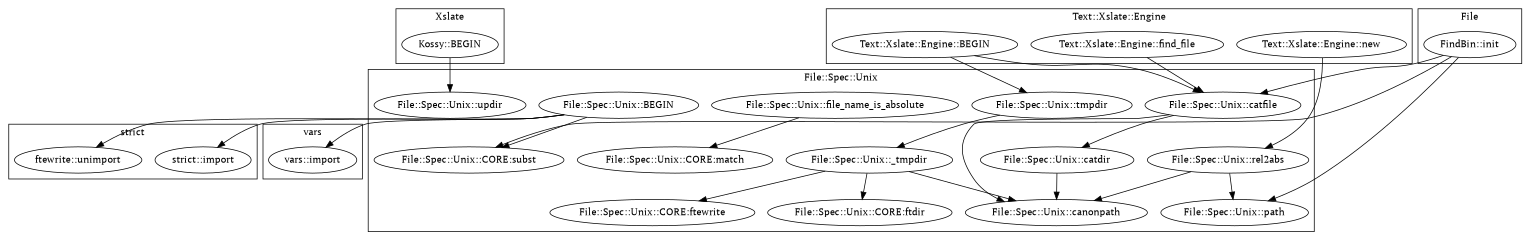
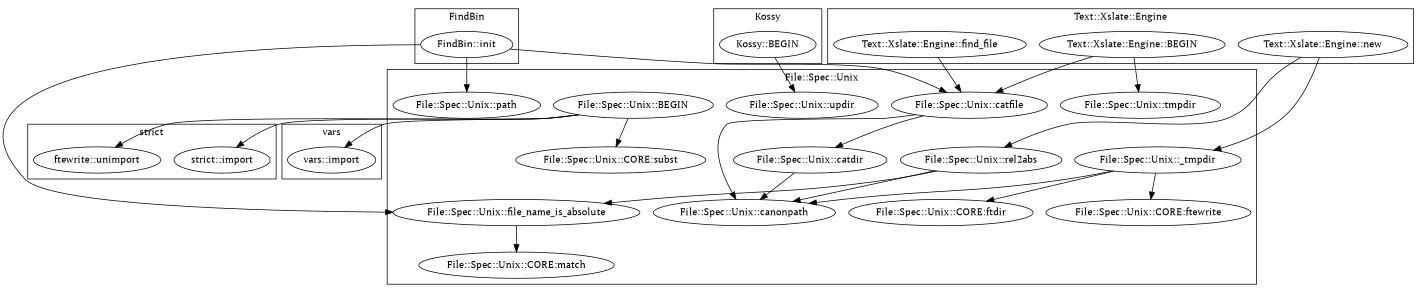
cluster "Xslate": label "Xslate" -> "Kossy"
cluster "File": label "File" -> "FindBin"
edge "FindBin::init" -> "File::Spec::Unix::CORE:subst": now "FindBin::init" -> "File::Spec::Unix::file_name_is_absolute"
edge "File::Spec::Unix::tmpdir" -> "File::Spec::Unix::_tmpdir": now "Text::Xslate::Engine::new" -> "File::Spec::Unix::_tmpdir"
edge "File::Spec::Unix::rel2abs" -> "File::Spec::Unix::path": now "File::Spec::Unix::rel2abs" -> "File::Spec::Unix::file_name_is_absolute"
